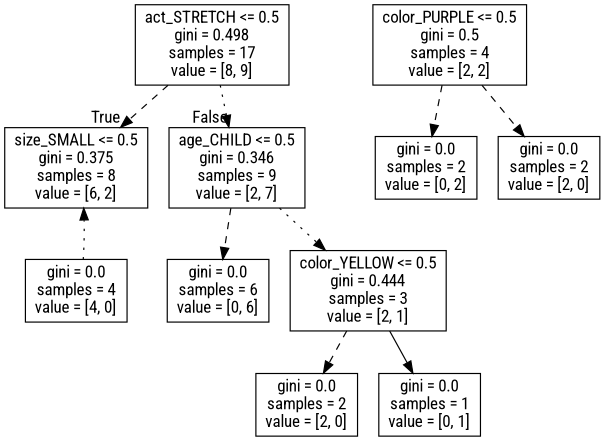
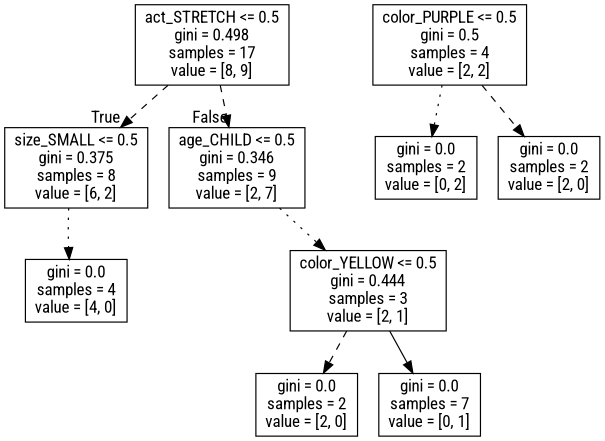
edge "act_STRETCH <= 0.5 gini = 0.498 samples = 17 value = [8, 9]" -> "age_CHILD <= 0.5 gini = 0.346 samples = 9 value = [2, 7]": style dotted -> dashed
edge "color_PURPLE <= 0.5 gini = 0.5 samples = 4 value = [2, 2]" -> "gini = 0.0 samples = 2 value = [0, 2]": style dashed -> dotted
edge "gini = 0.0 samples = 4 value = [4, 0]" -> "size_SMALL <= 0.5 gini = 0.375 samples = 8 value = [6, 2]": reversed
node "gini = 0.0 samples = 6 value = [0, 6]": removed
node "gini = 0.0 samples = 1 value = [0, 1]": label "gini = 0.0 samples = 1 value = [0, 1]" -> "gini = 0.0 samples = 7 value = [0, 1]"
